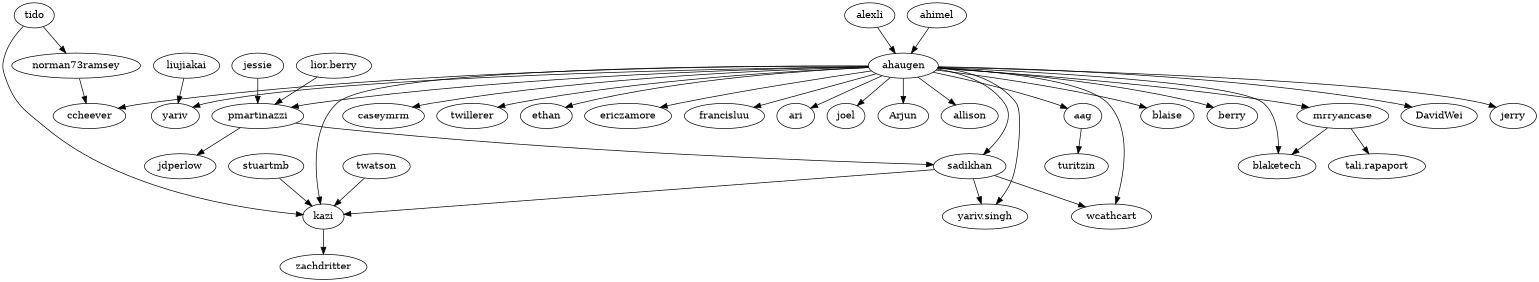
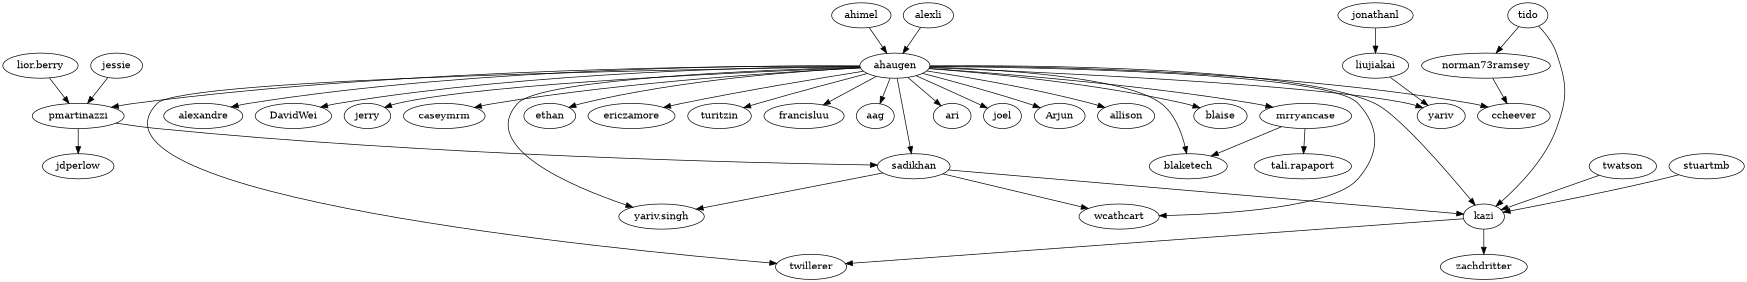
node "jonathanl": added
node "berry": label "berry" -> "alexandre"
edge "aag" -> "turitzin": now "ahaugen" -> "turitzin"
edge "kazi" -> "twillerer": added
